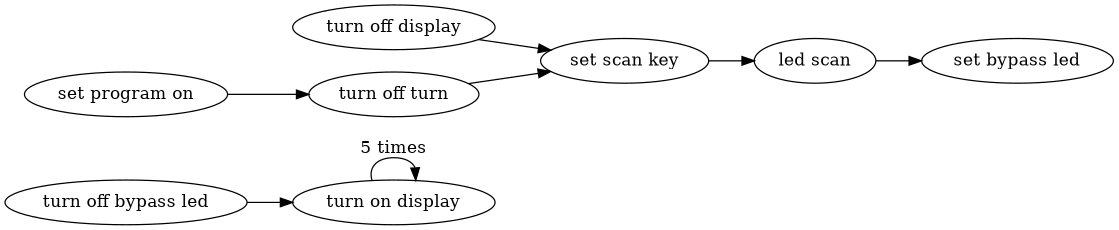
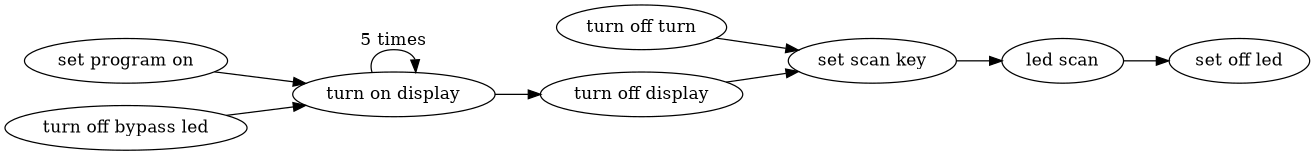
node "set bypass led": label "set bypass led" -> "set off led"
edge "set program on" -> "turn off turn": now "set program on" -> "turn on display"
edge "turn on display" -> "turn off display": added
